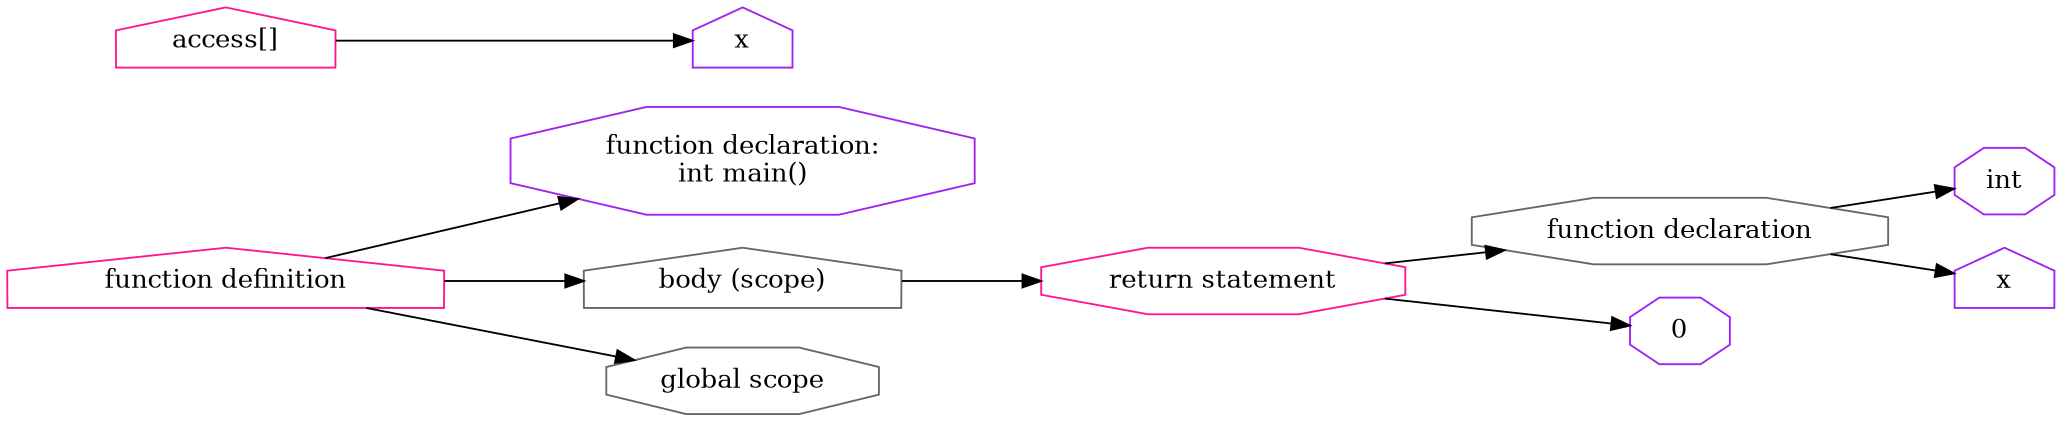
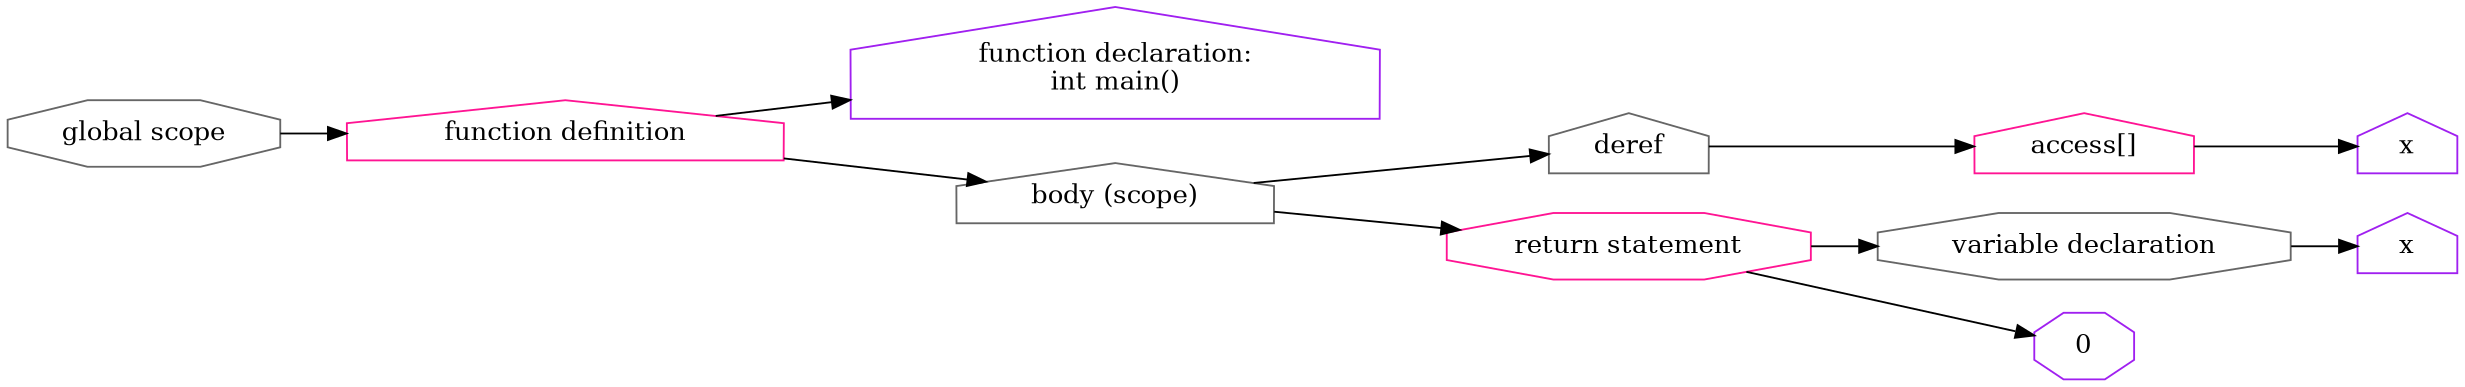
node "deref": added
node "function declaration: int main()": shape octagon -> house
node "int": removed
node "function declaration": label "function declaration" -> "variable declaration"
edge "function definition" -> "global scope": reversed
